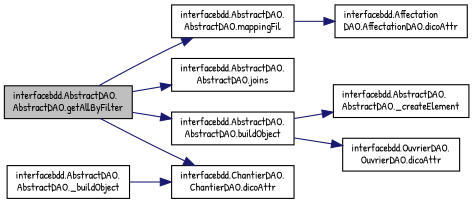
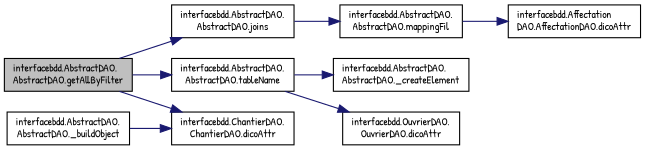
edge "interfacebdd.AbstractDAO. AbstractDAO.getAllByFilter" -> "interfacebdd.AbstractDAO. AbstractDAO.mappingFil": now "interfacebdd.AbstractDAO. AbstractDAO.joins" -> "interfacebdd.AbstractDAO. AbstractDAO.mappingFil"
node "interfacebdd.AbstractDAO. AbstractDAO.buildObject": label "interfacebdd.AbstractDAO. AbstractDAO.buildObject" -> "interfacebdd.AbstractDAO. AbstractDAO.tableName"
